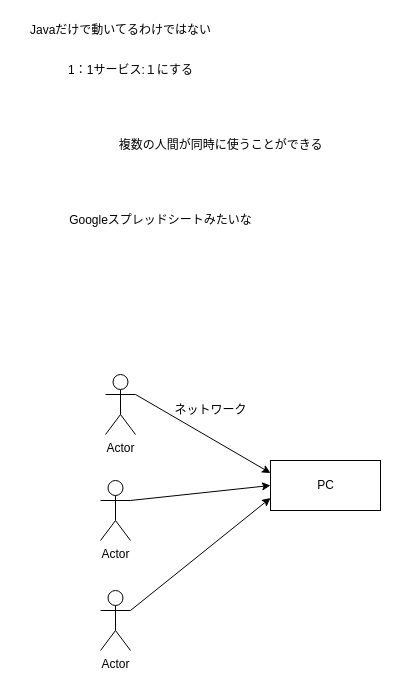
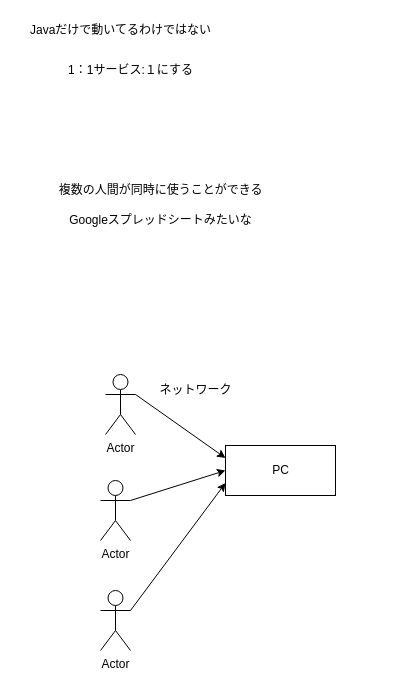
node "複数の人間が同時に使うことができる": moved (221, 146) -> (161, 191)
node "ネットワーク": moved (211, 411) -> (196, 391)
node "PC": moved (326, 486) -> (281, 471)
